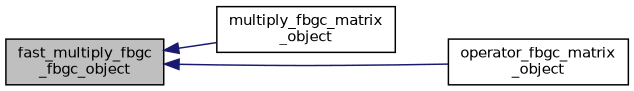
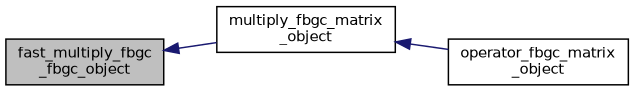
edge "operator_fbgc_matrix _object" -> "fast_multiply_fbgc _fbgc_object": now "operator_fbgc_matrix _object" -> "multiply_fbgc_matrix _object"
